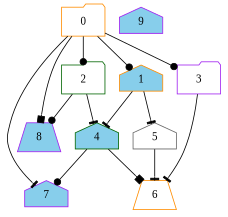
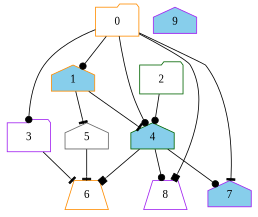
edge "0" -> "2": now "0" -> "4"
edge "2" -> "8": now "4" -> "8"
edge "2" -> "4": arrowhead tee -> dot
node "8": fillcolor skyblue -> white
